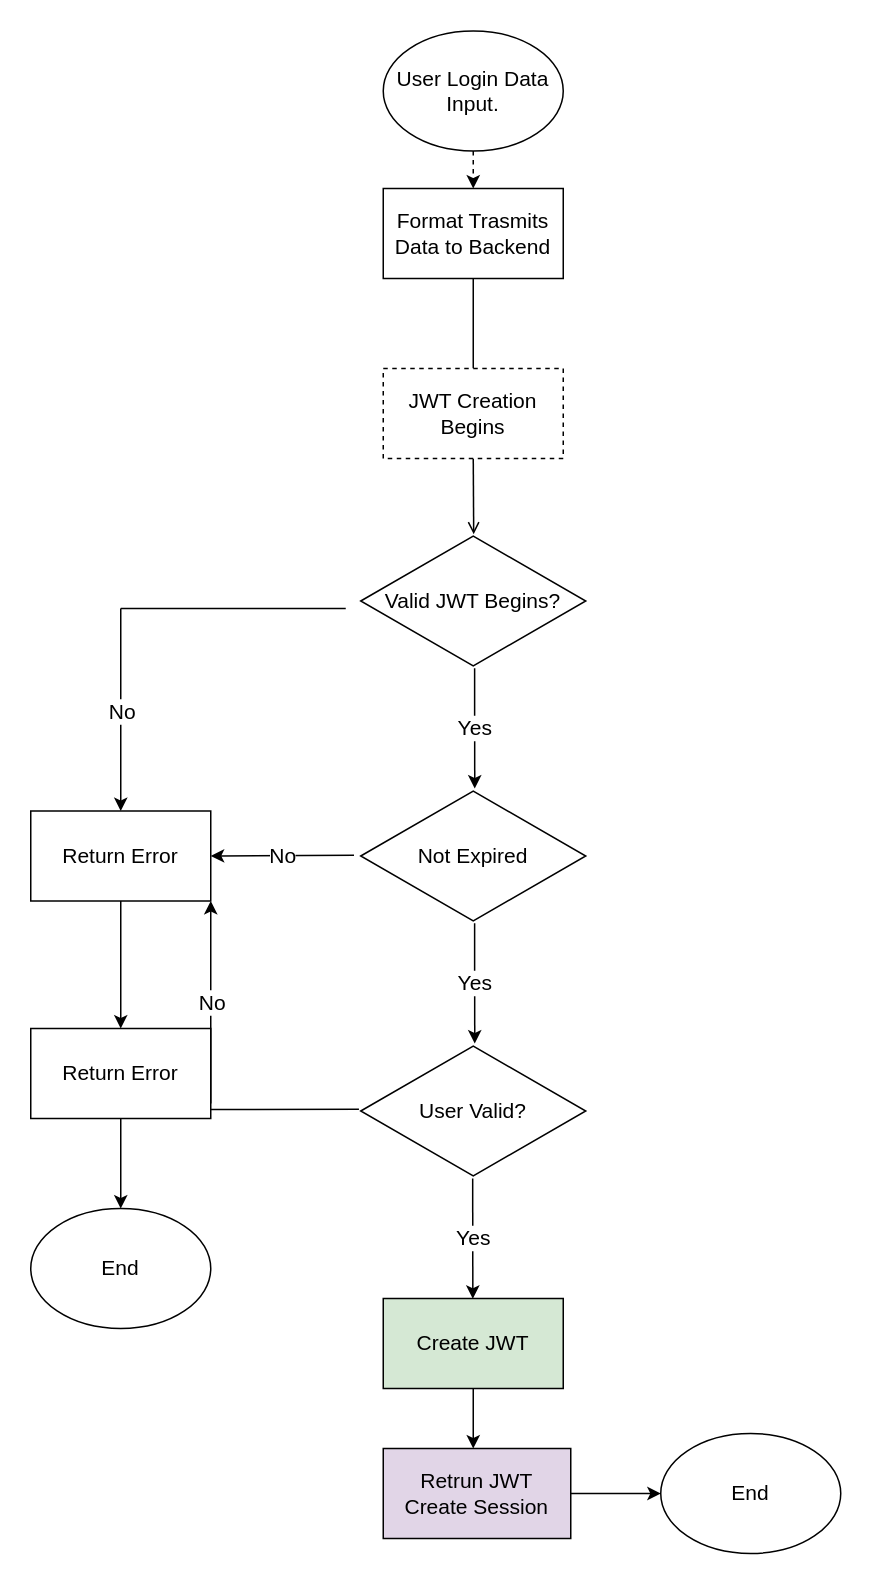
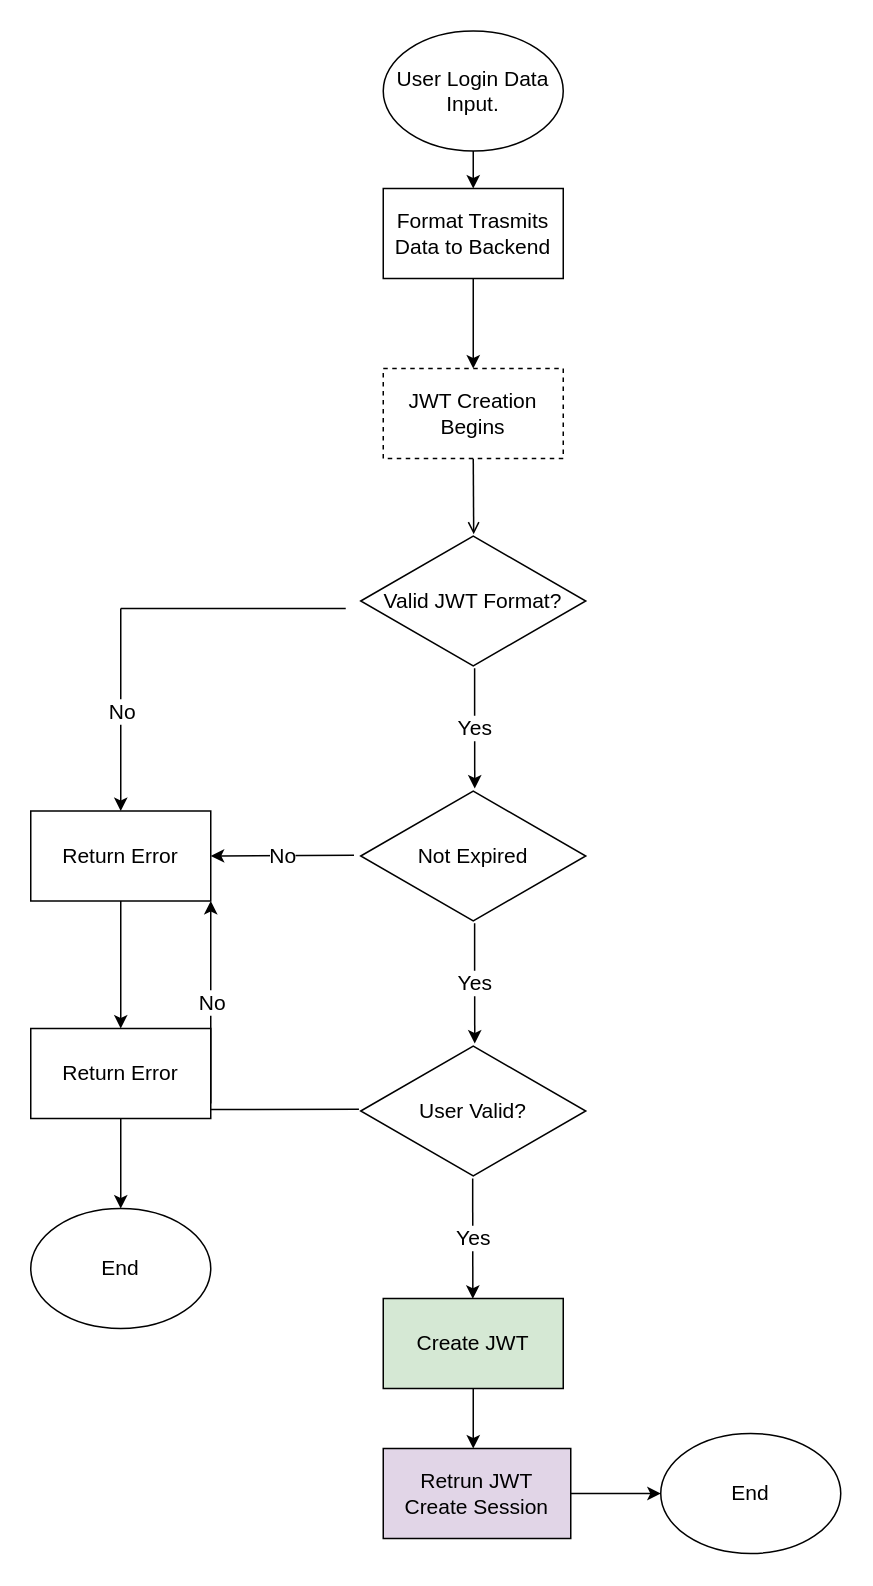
edge "User Login Data Input." -> "Format Trasmits Data to Backend": style dashed -> solid
edge "Format Trasmits Data to Backend" -- "JWT Creation Begins": arrowhead none -> classic
node "Valid JWT Begins?": label "Valid JWT Begins?" -> "Valid JWT Format?"
